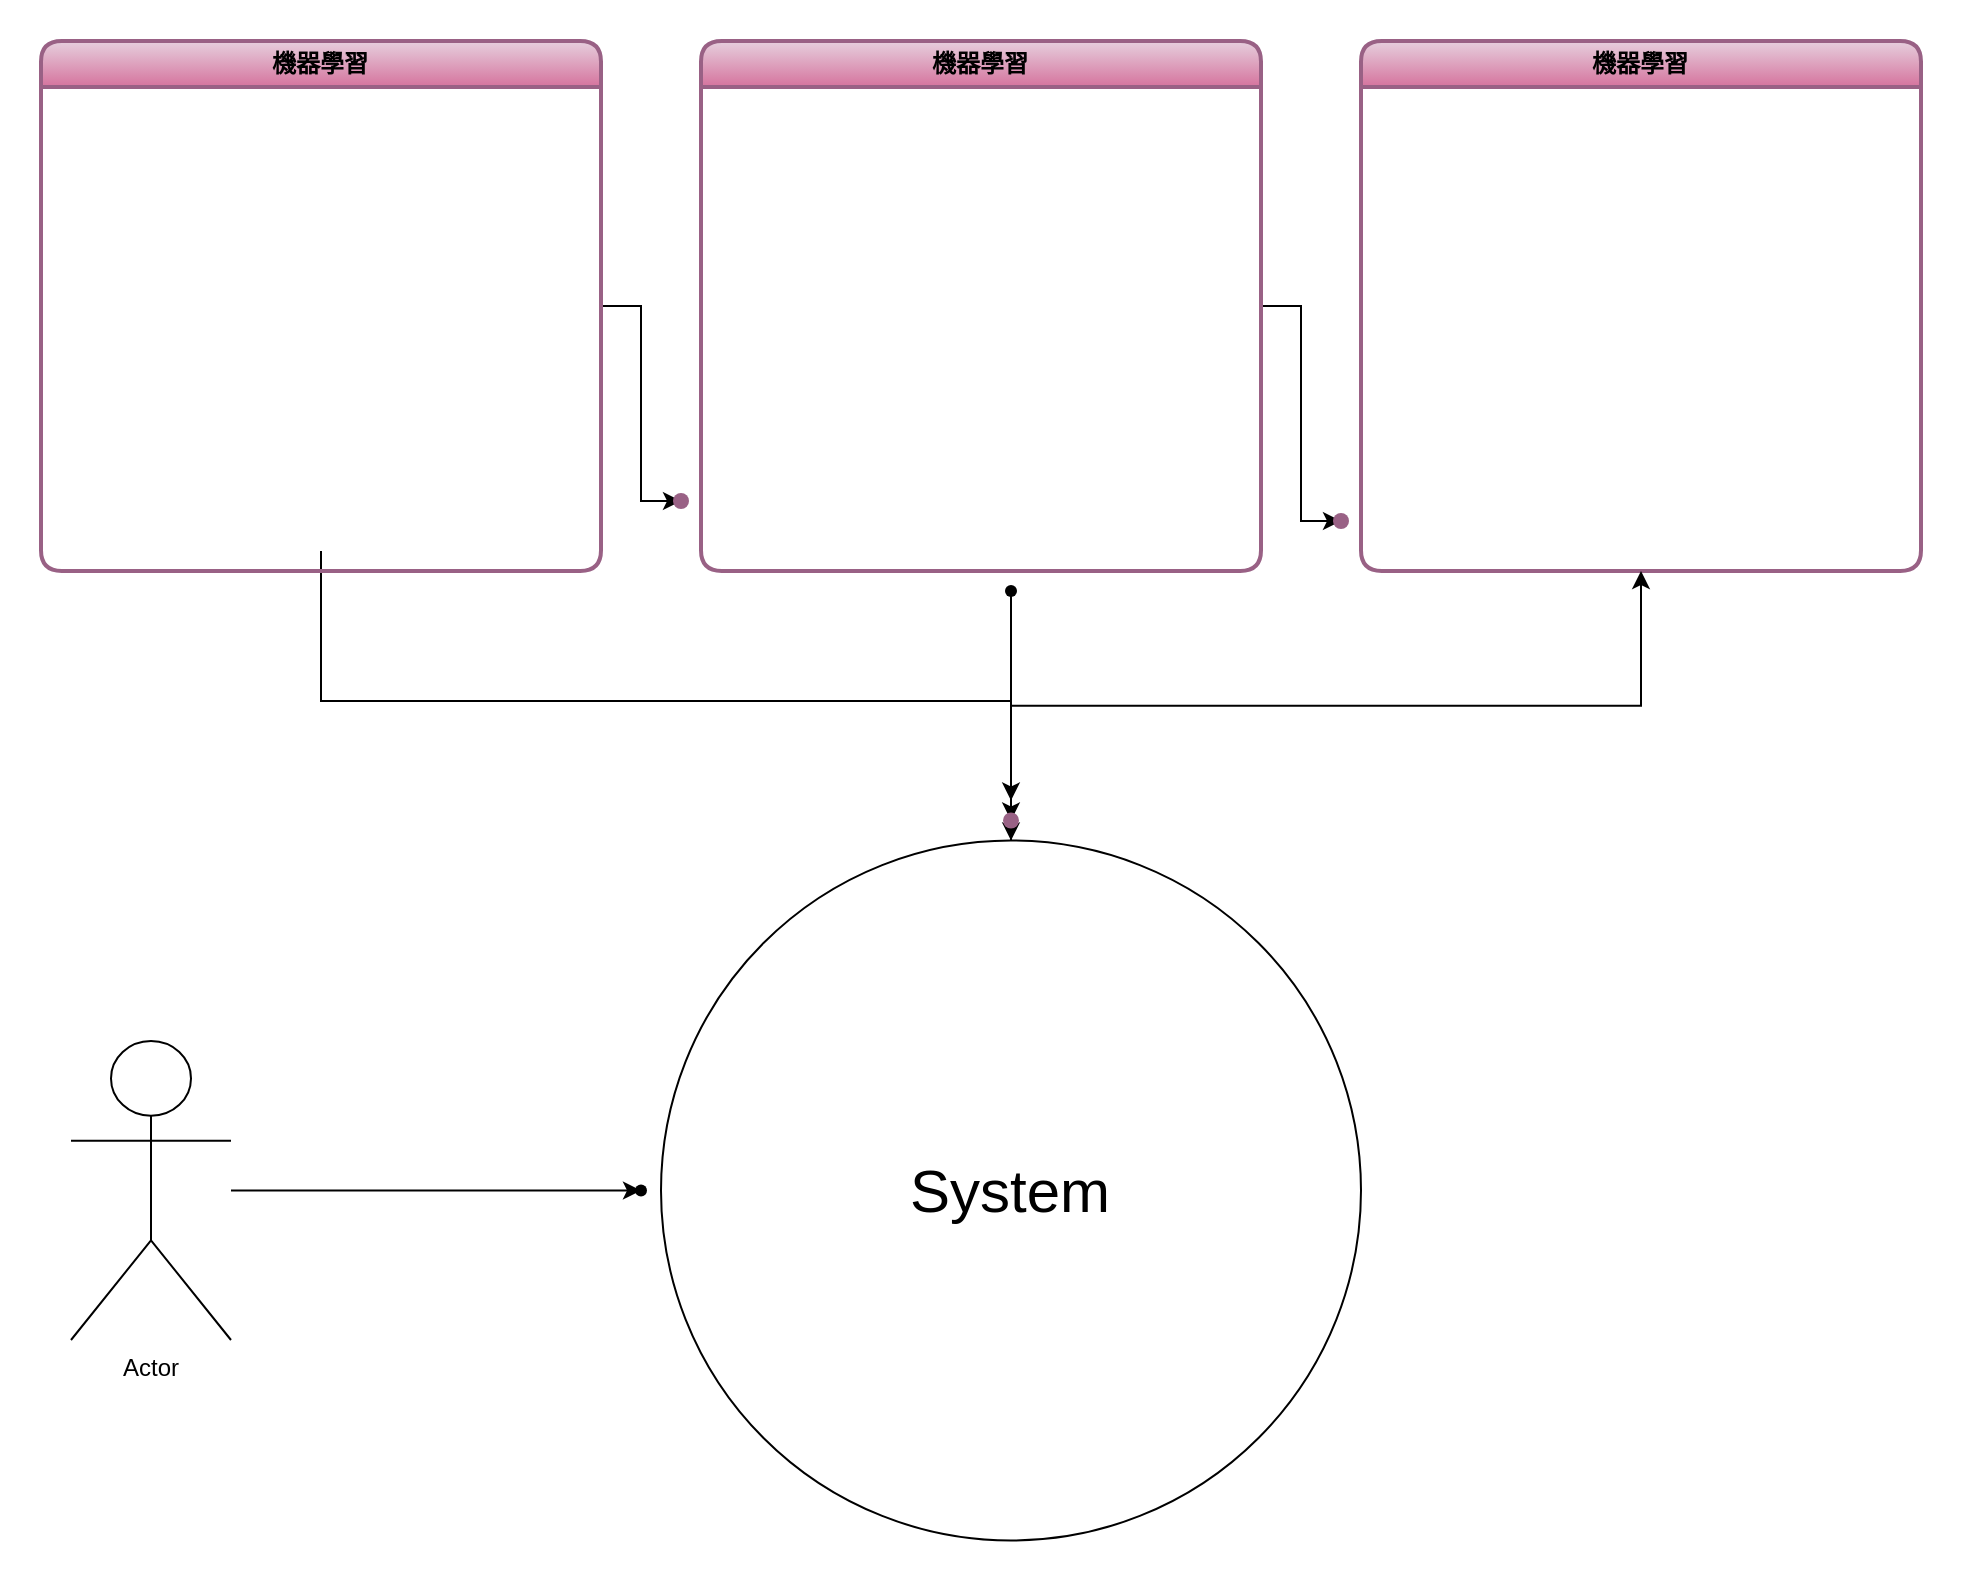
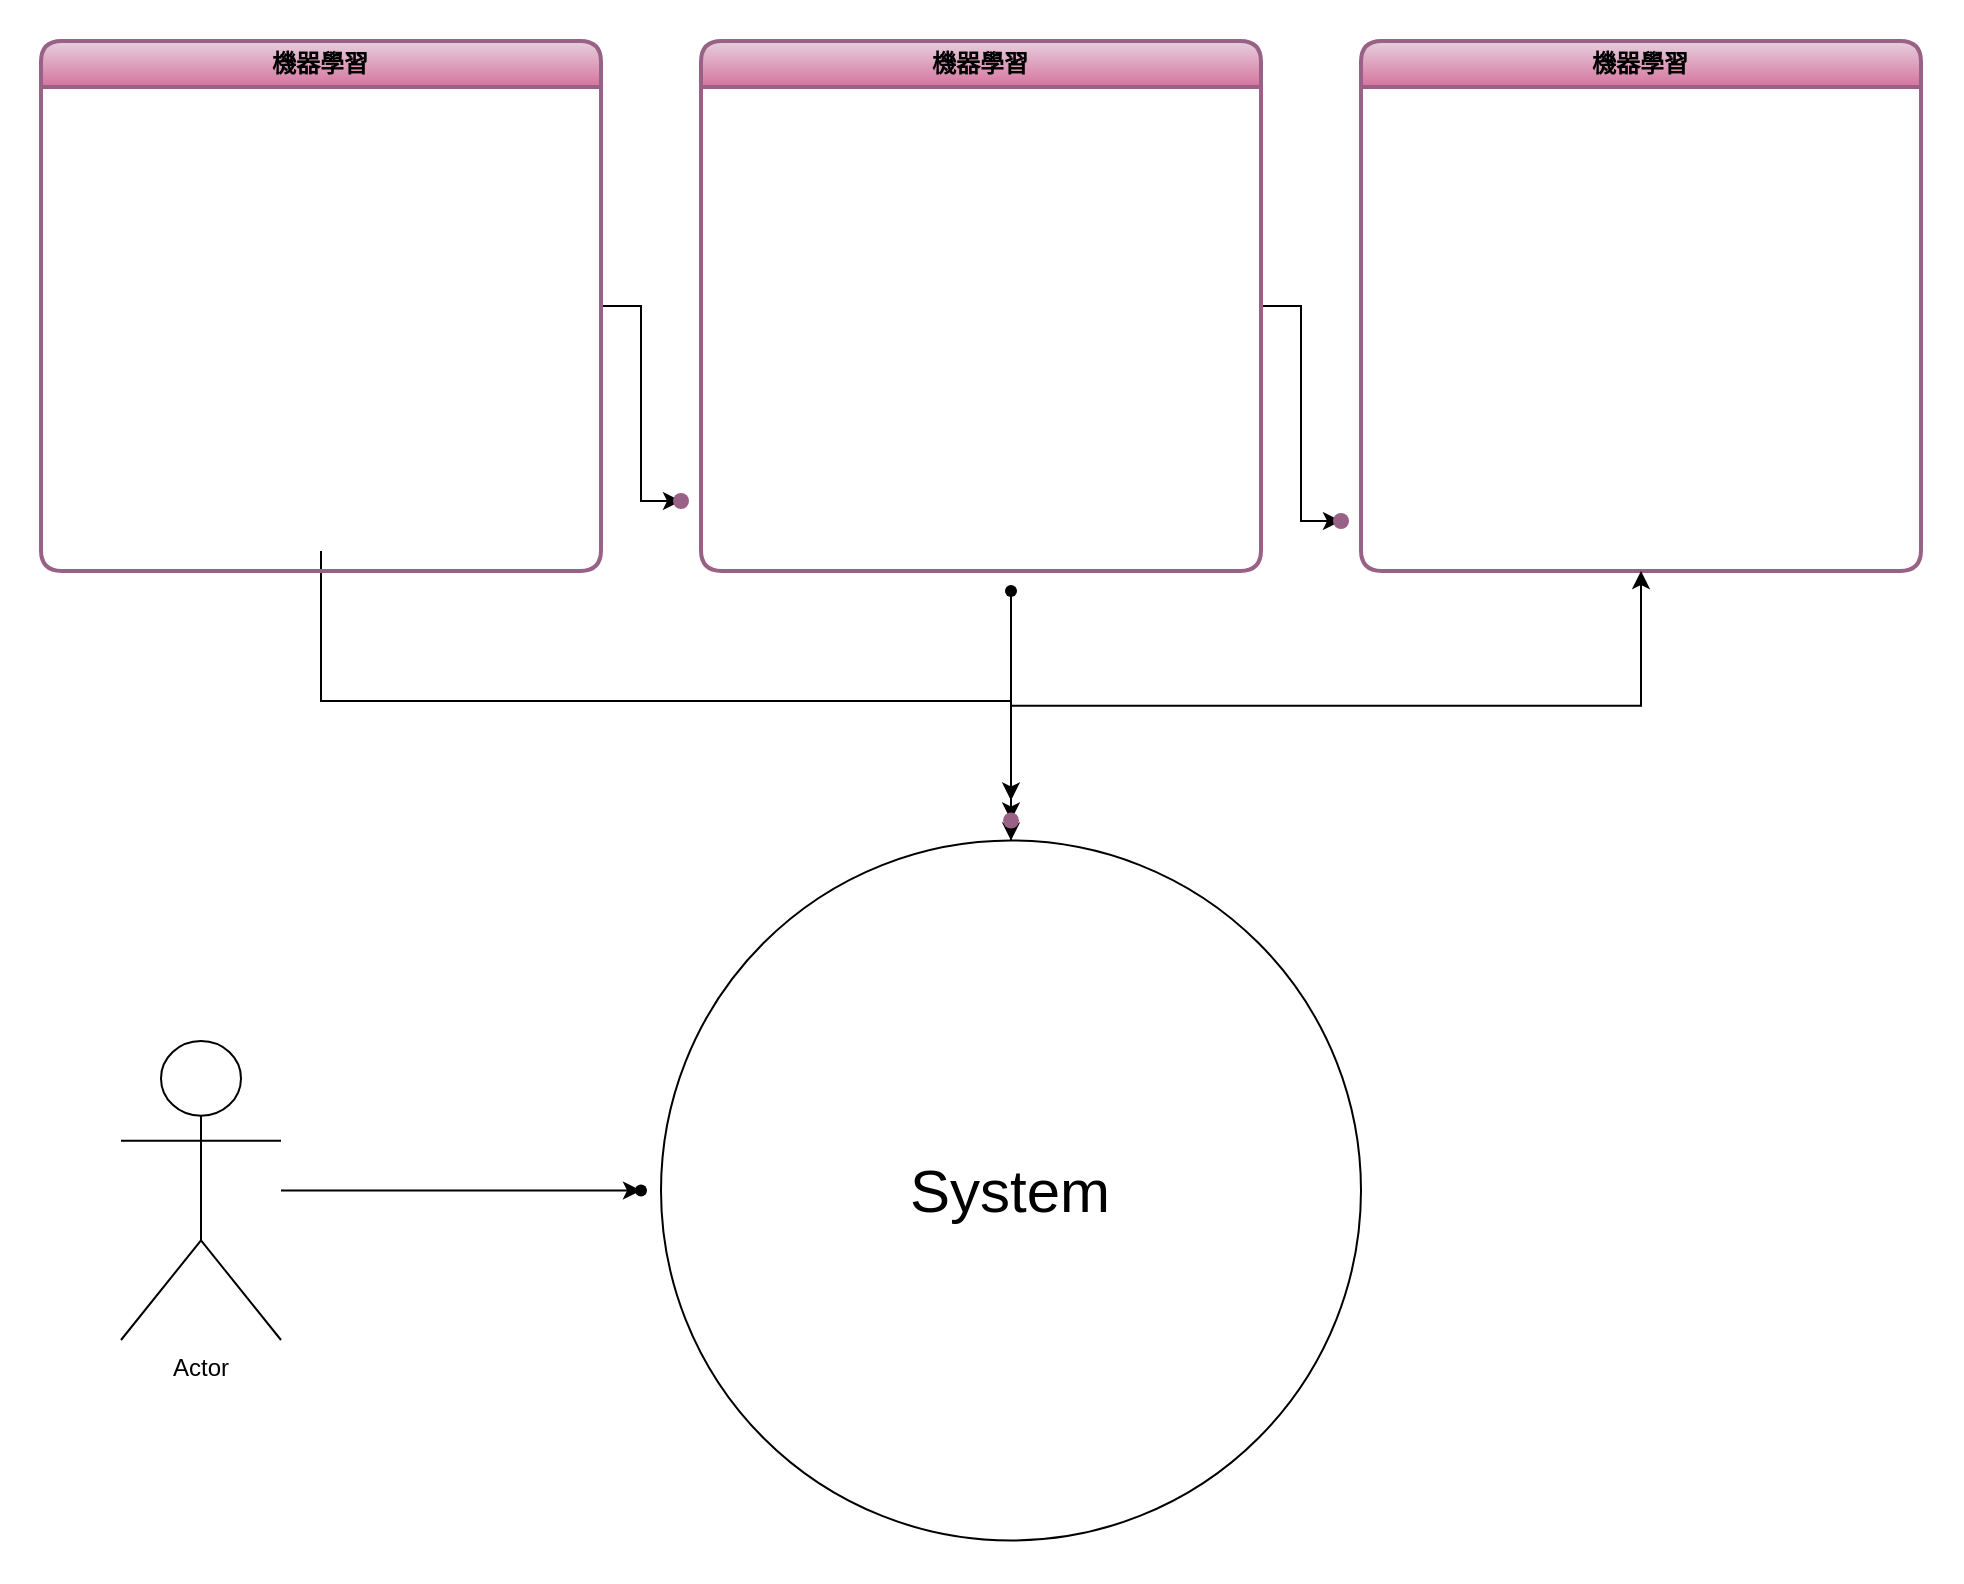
node "Actor": moved (151, 1191) -> (201, 1191)
